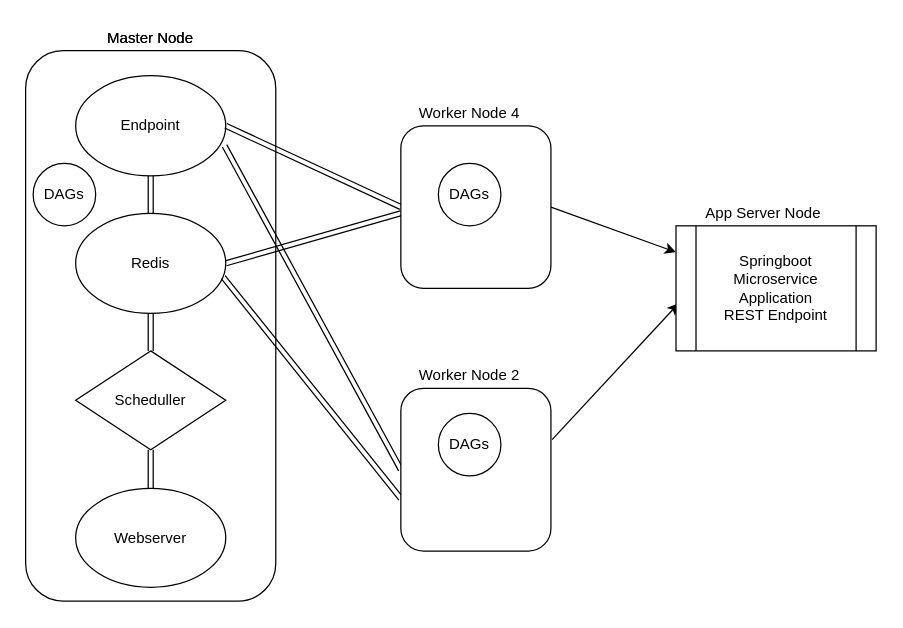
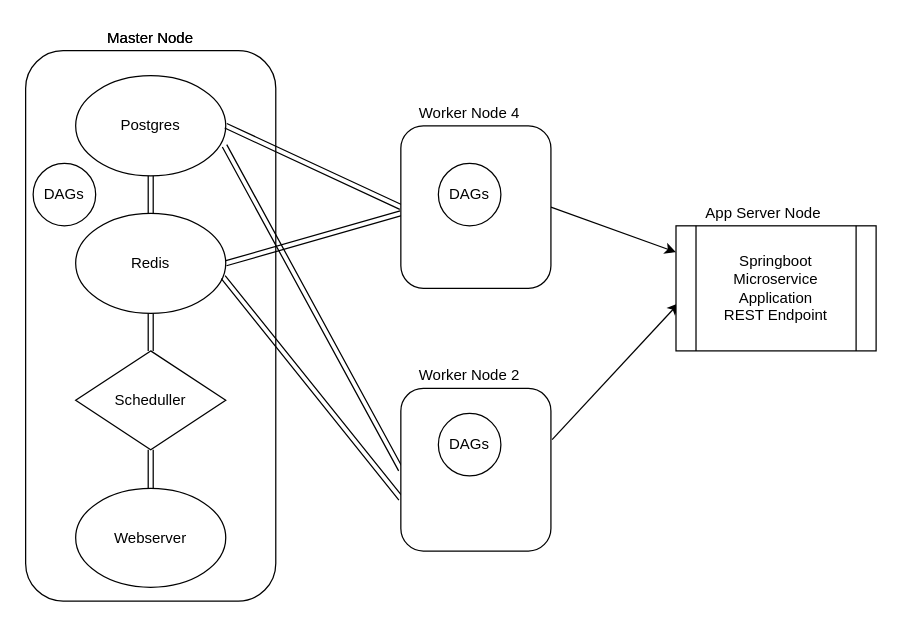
node "Endpoint": label "Endpoint" -> "Postgres"
